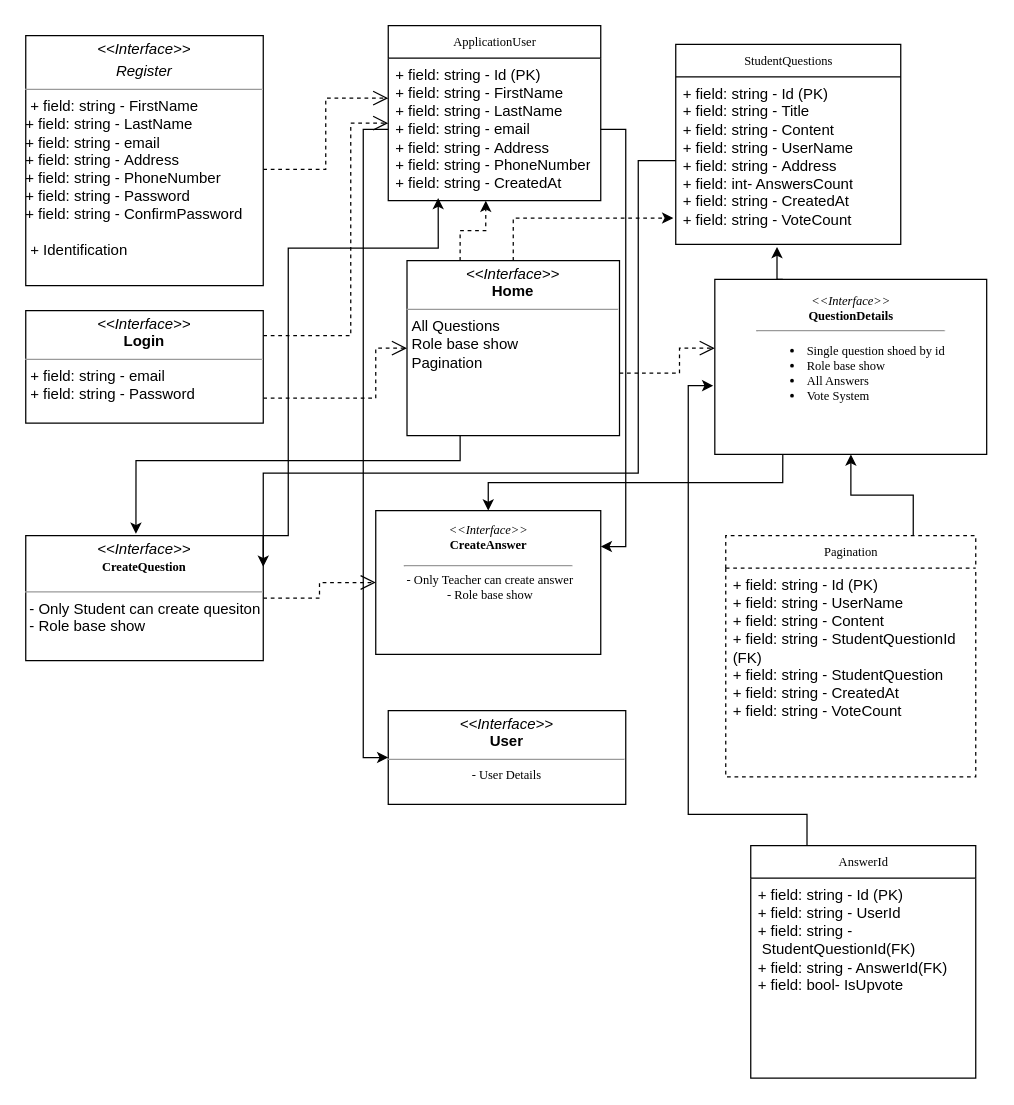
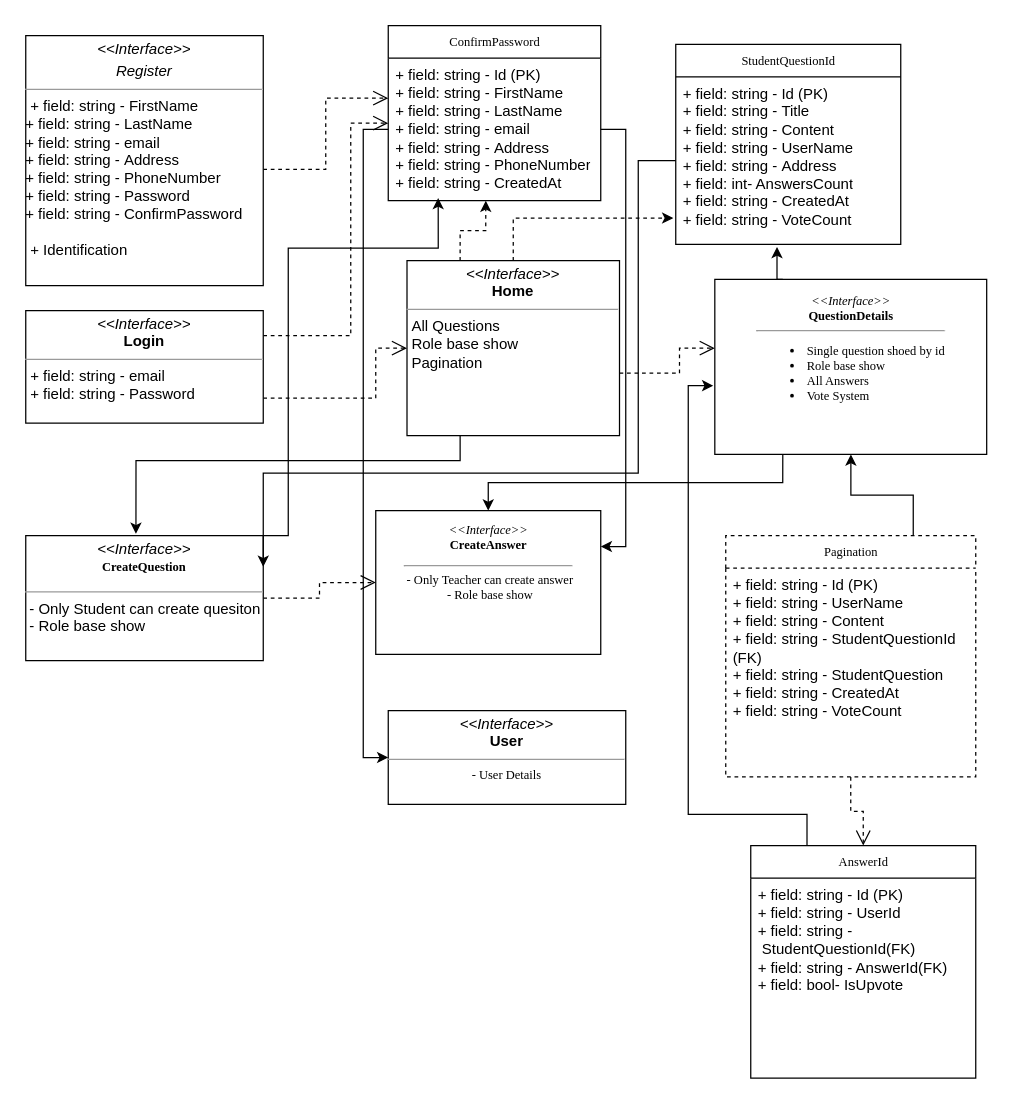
node "ApplicationUser": label "ApplicationUser" -> "ConfirmPassword"
node "StudentQuestions": label "StudentQuestions" -> "StudentQuestionId"
edge "Pagination" -> "AnswerId": added
